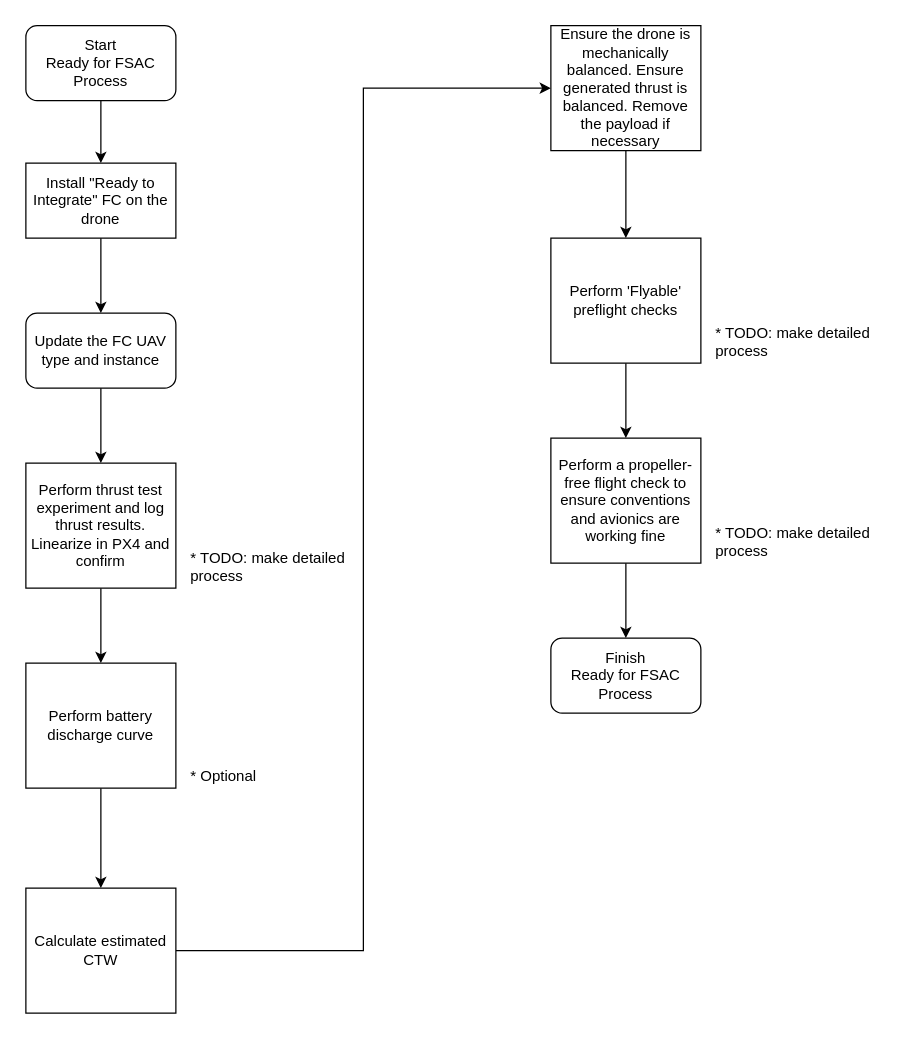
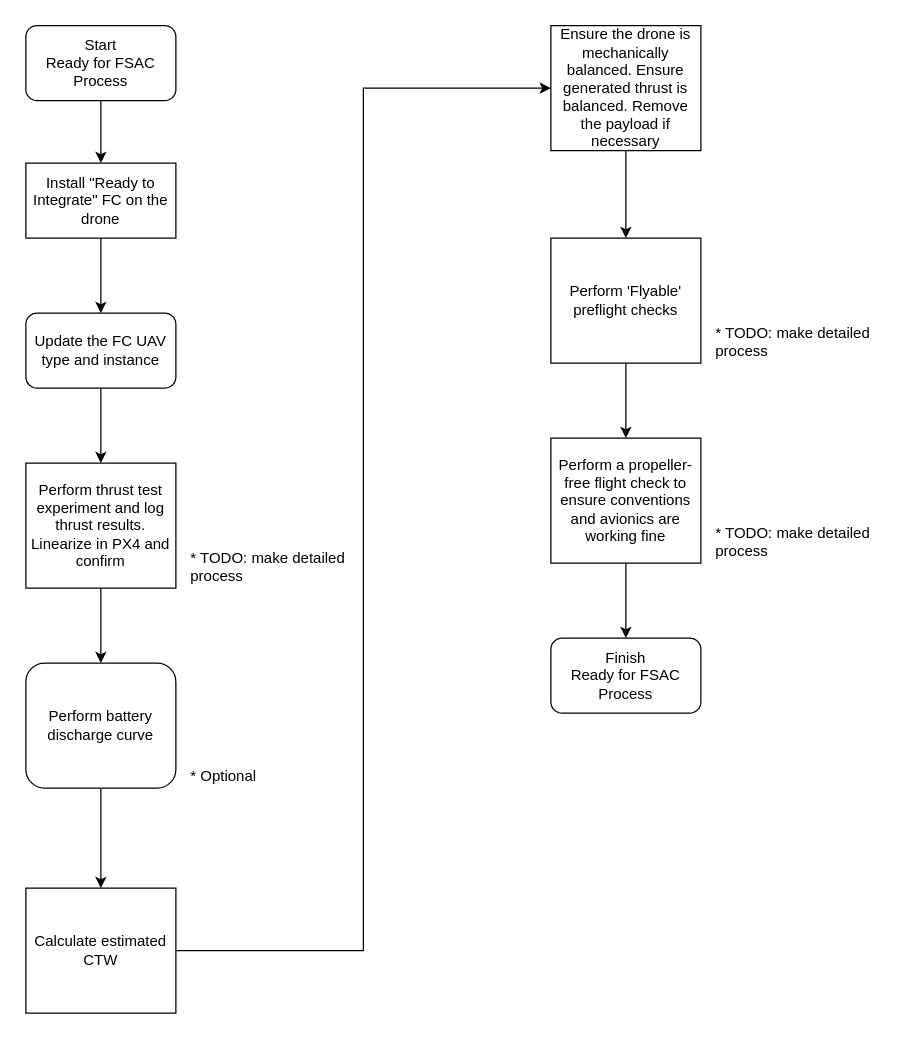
node "Perform battery discharge curve": shape rectangle -> rounded rectangle
